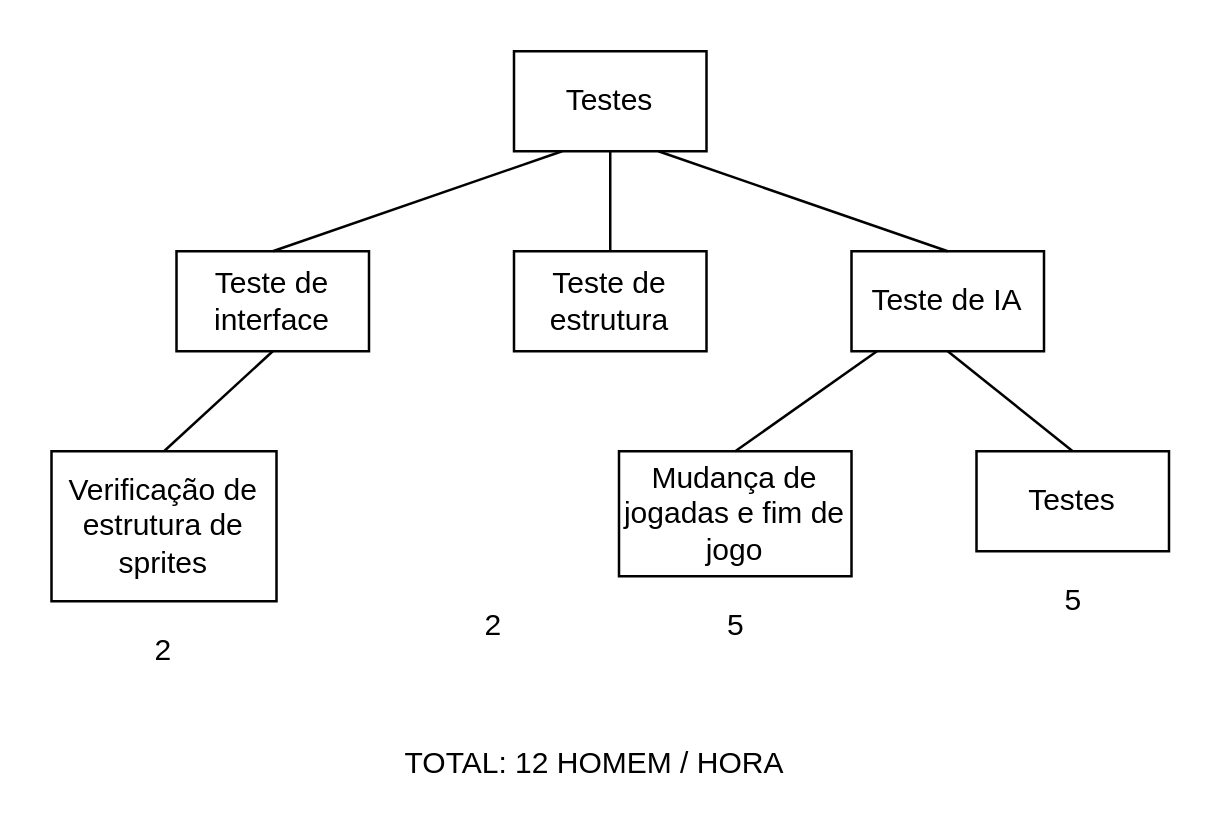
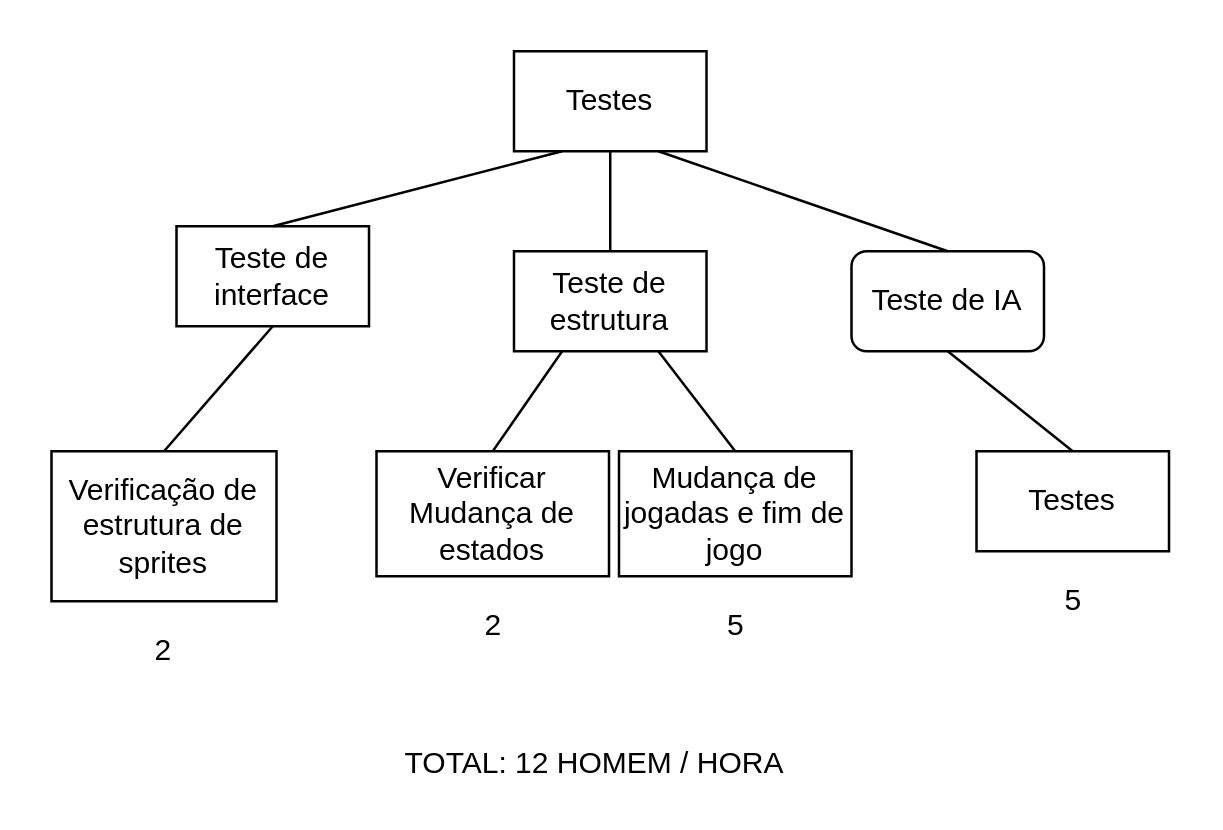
node "Teste de interface": moved (273, 301) -> (273, 276)
node "Teste de IA": shape rectangle -> rounded rectangle
edge "Teste de estrutura" -- "Verificar Mudança de estados": added
edge "Teste de IA" -- "Mudança de jogadas e fim de jogo": now "Teste de estrutura" -- "Mudança de jogadas e fim de jogo"
node "Verificar Mudança de estados": added
